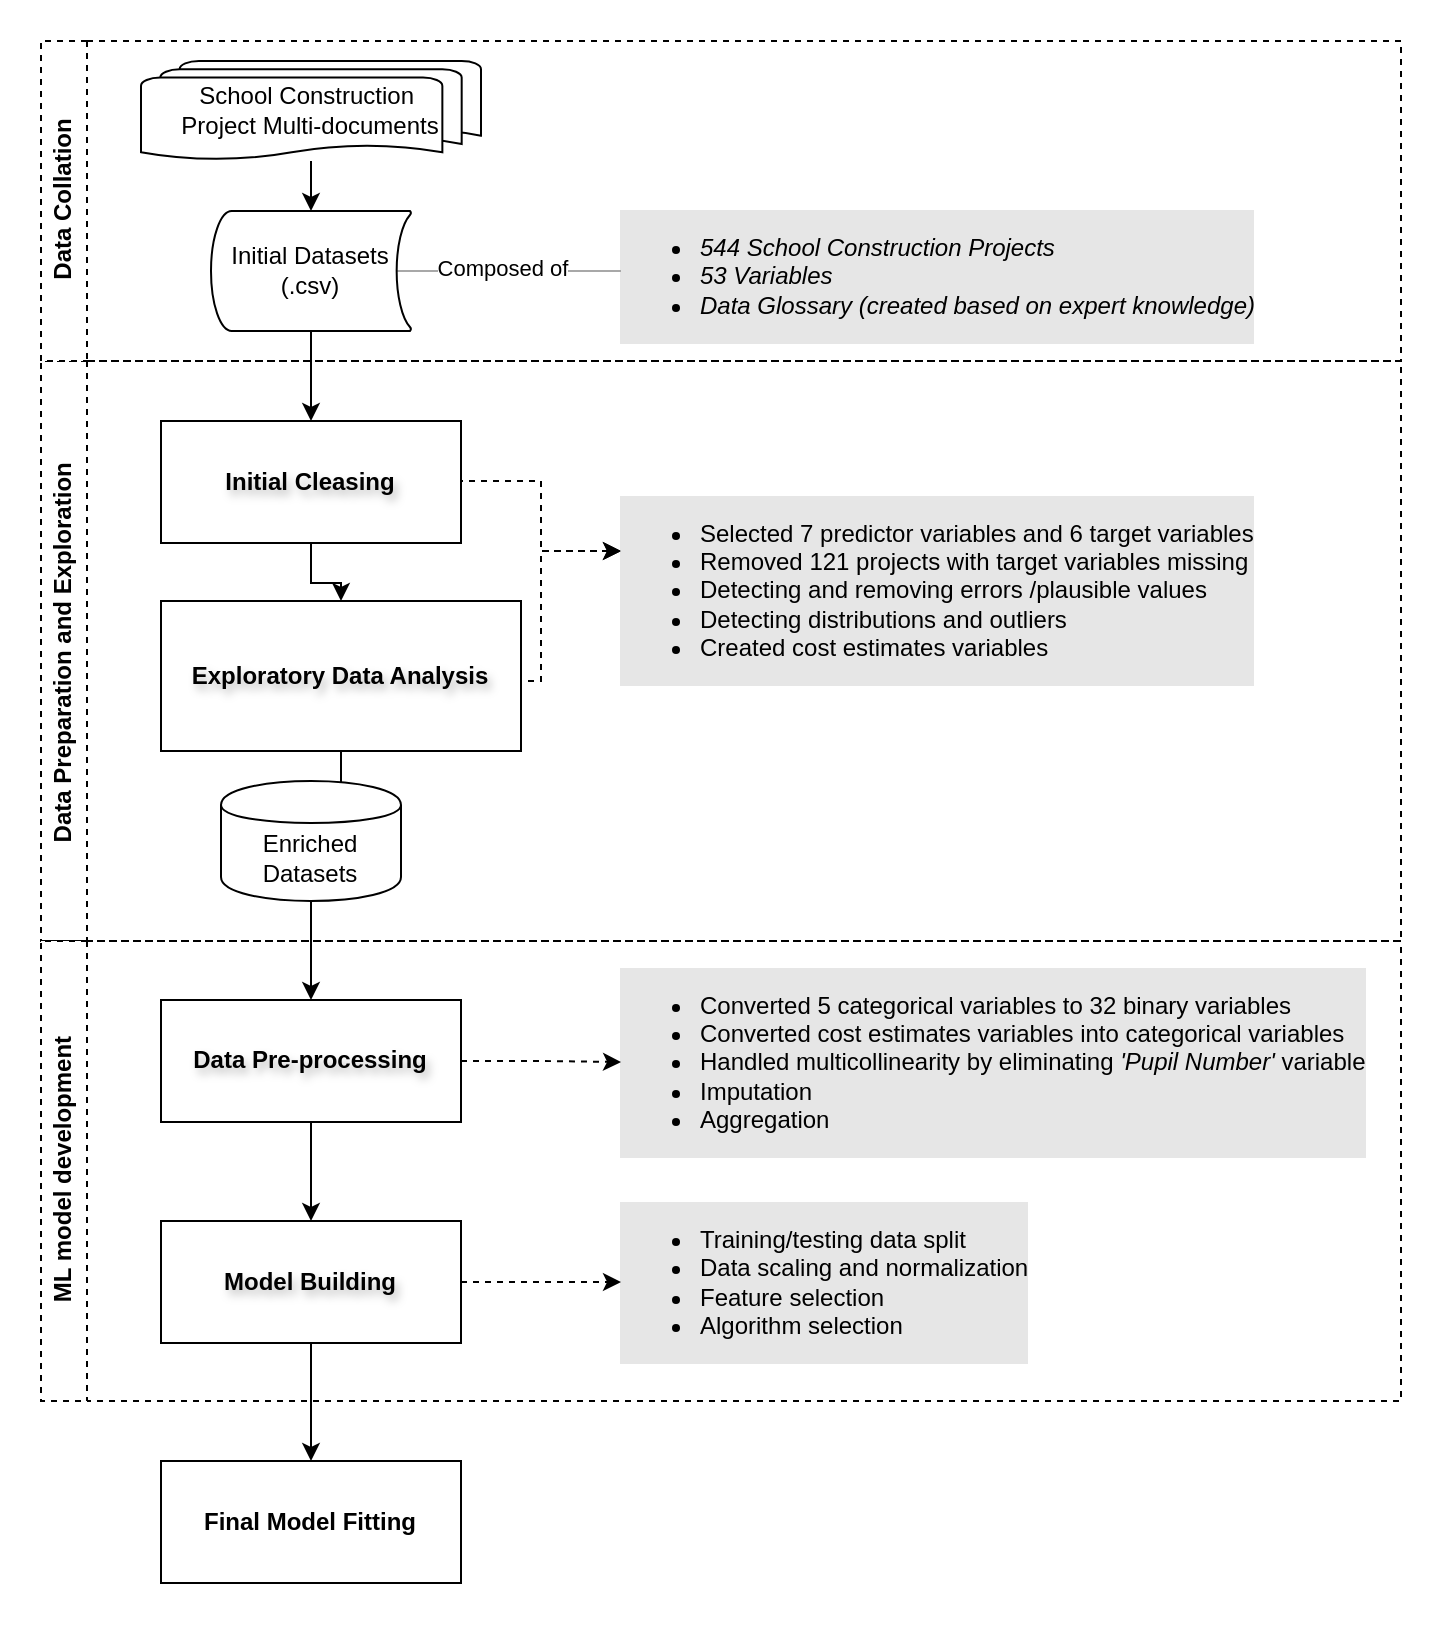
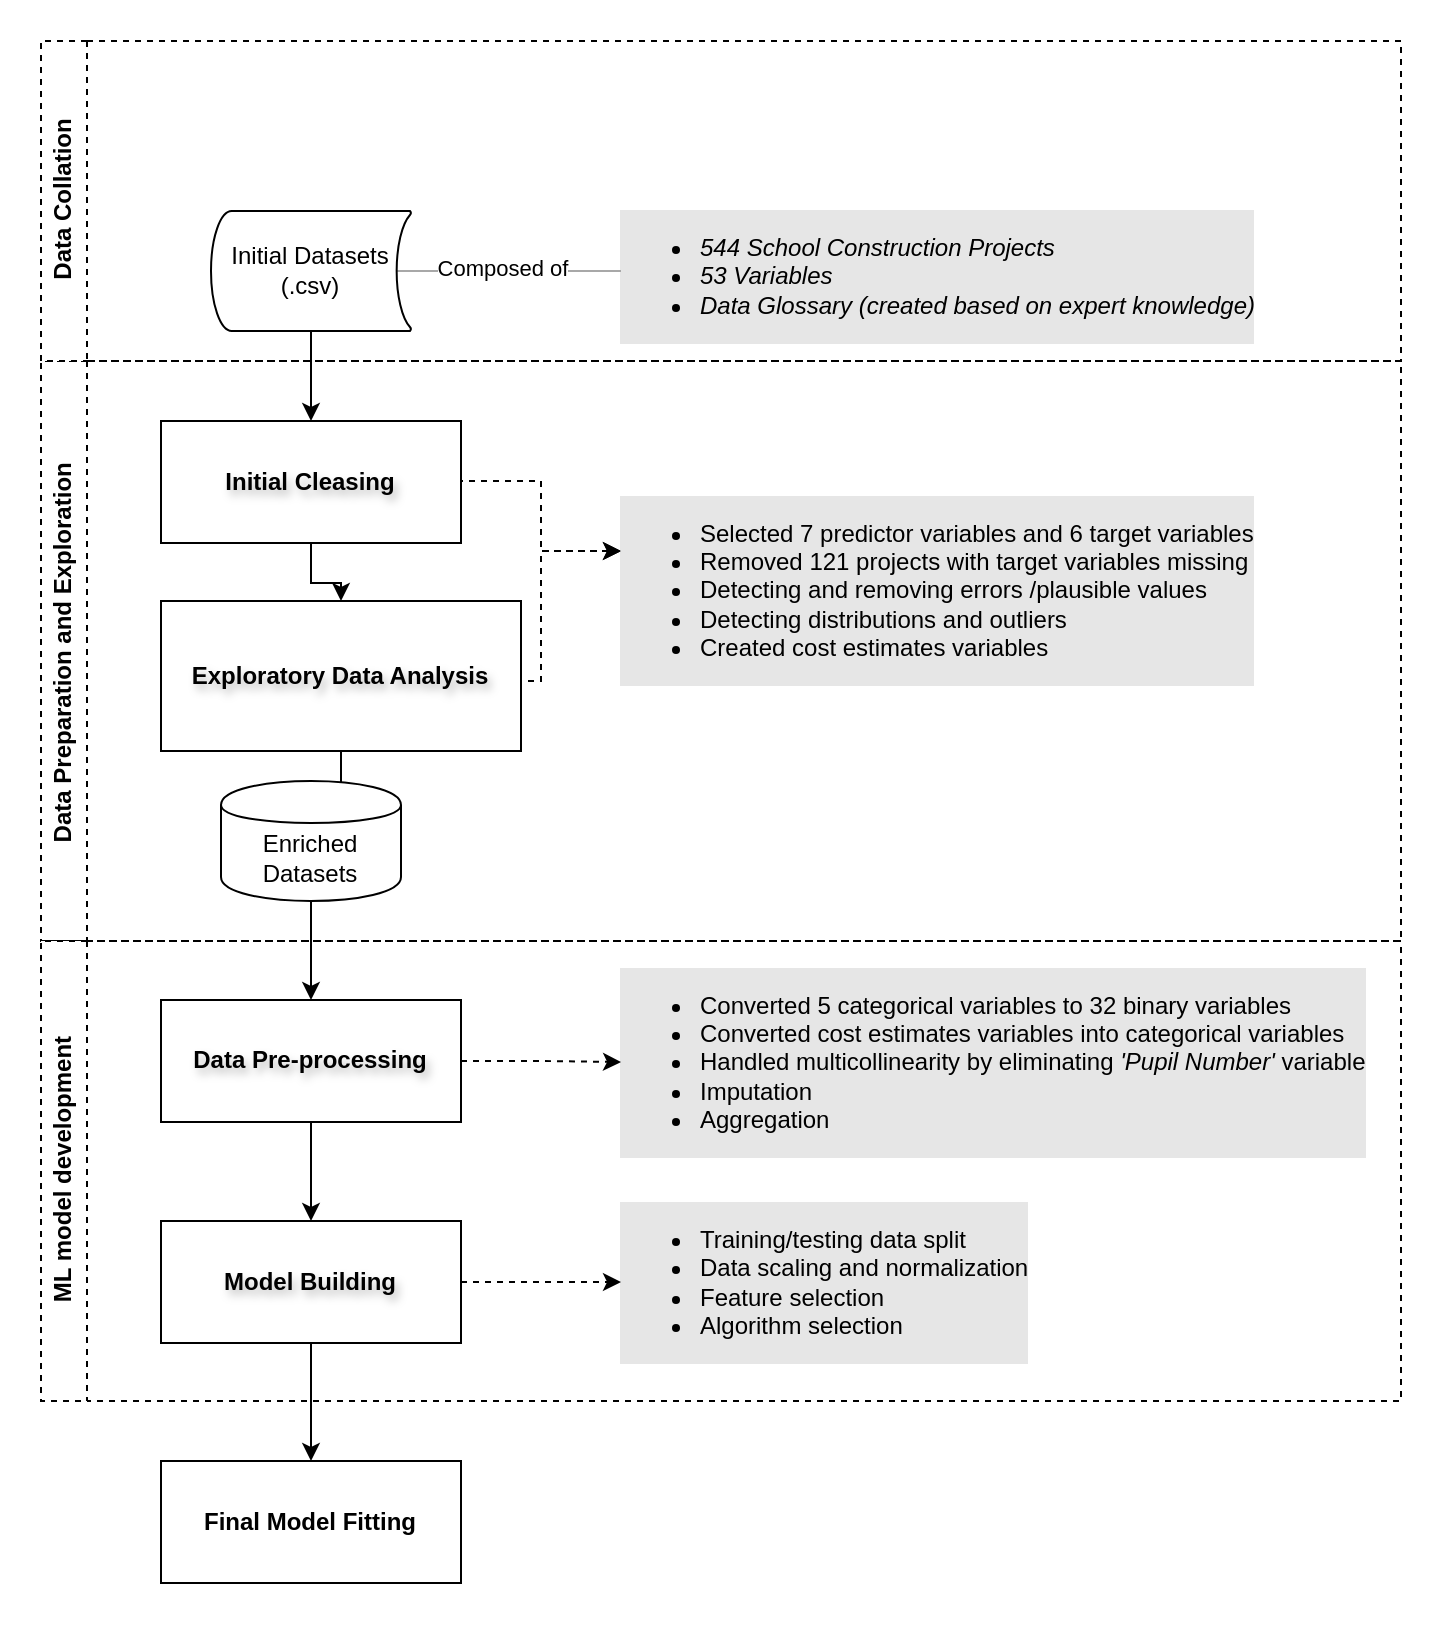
node "School Construction Project Multi-documents": removed
edge "School Construction Project Multi-documents" -> "Initial Datasets(.csv)": removed
